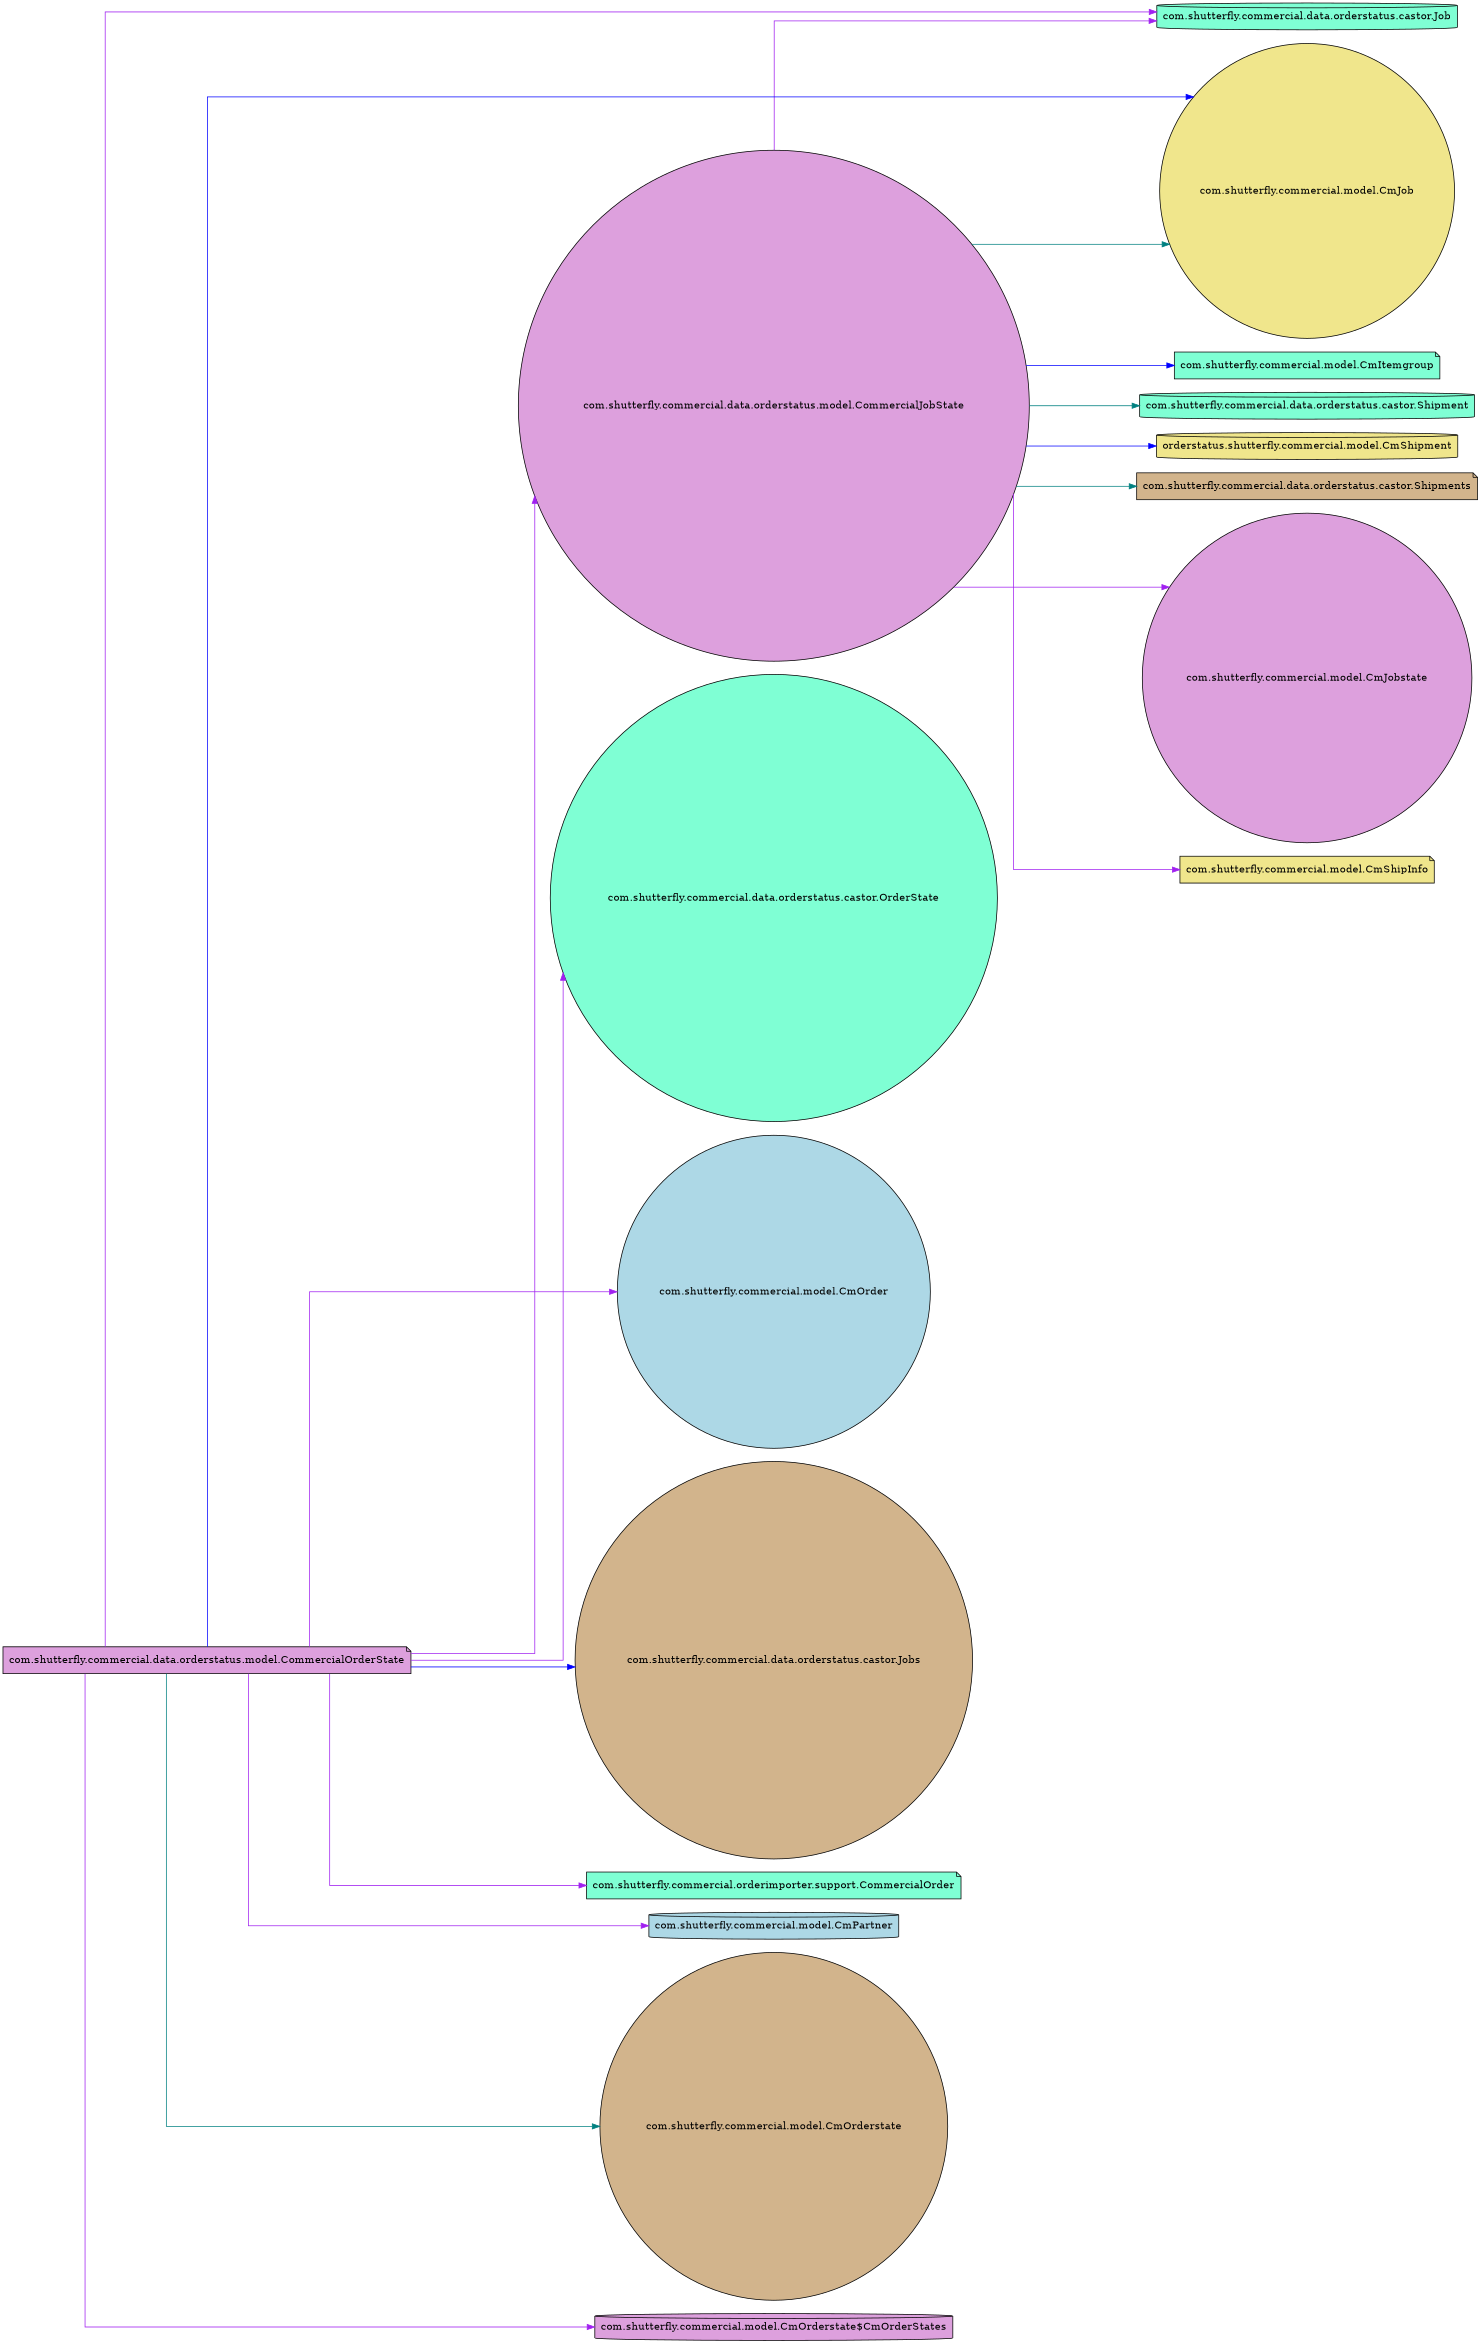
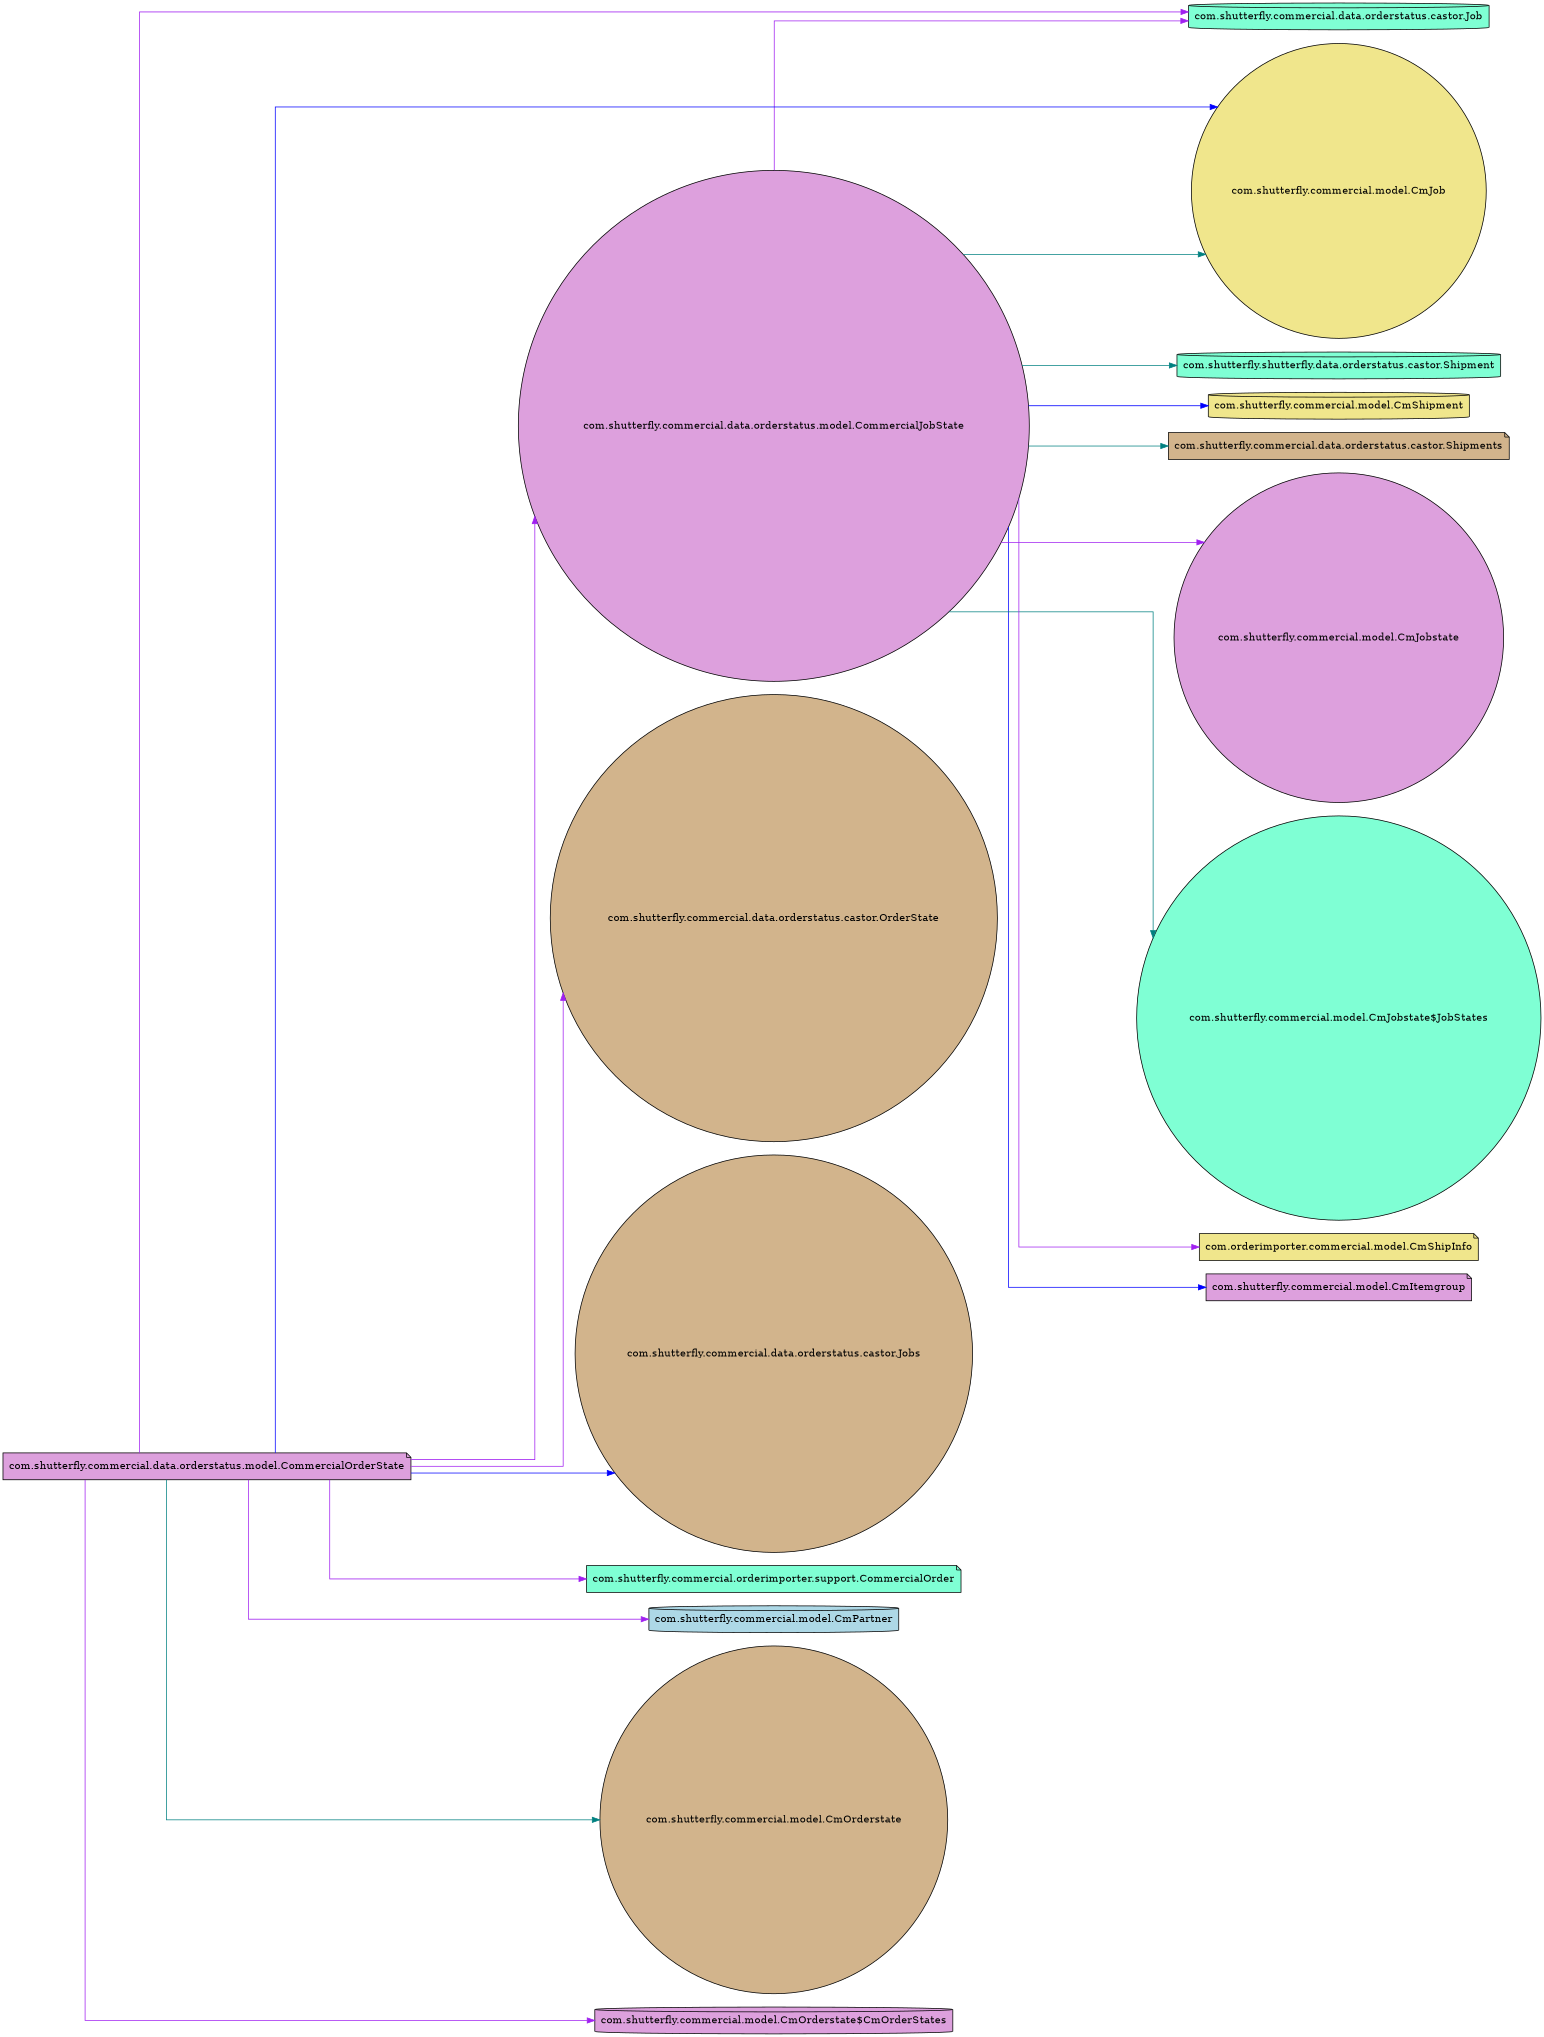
node "com.shutterfly.commercial.model.CmItemgroup": fillcolor aquamarine -> plum
node "com.shutterfly.commercial.data.orderstatus.castor.Shipment": label "com.shutterfly.commercial.data.orderstatus.castor.Shipment" -> "com.shutterfly.shutterfly.data.orderstatus.castor.Shipment"
node "orderstatus.shutterfly.commercial.model.CmShipment": label "orderstatus.shutterfly.commercial.model.CmShipment" -> "com.shutterfly.commercial.model.CmShipment"
node "com.shutterfly.commercial.model.CmShipInfo": label "com.shutterfly.commercial.model.CmShipInfo" -> "com.orderimporter.commercial.model.CmShipInfo"
node "com.shutterfly.commercial.data.orderstatus.castor.OrderState": fillcolor aquamarine -> tan
node "com.shutterfly.commercial.model.CmJobstate$JobStates": added
node "com.shutterfly.commercial.model.CmOrder": removed
